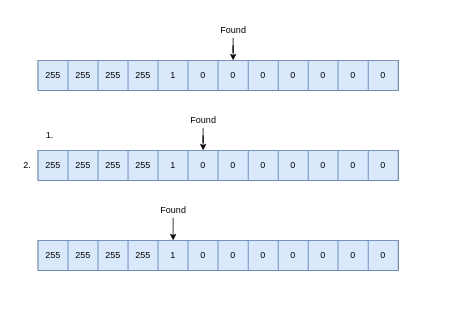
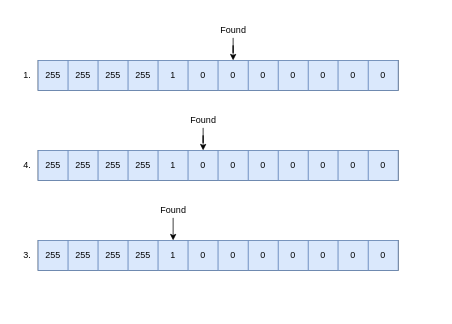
node "1.": moved (49, 135) -> (27, 75)
node "2.": label "2." -> "4."
node "3.": added
